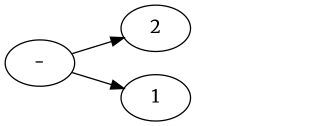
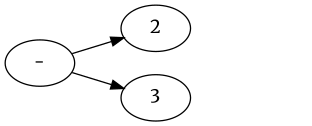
node "1": label "1" -> "3"
